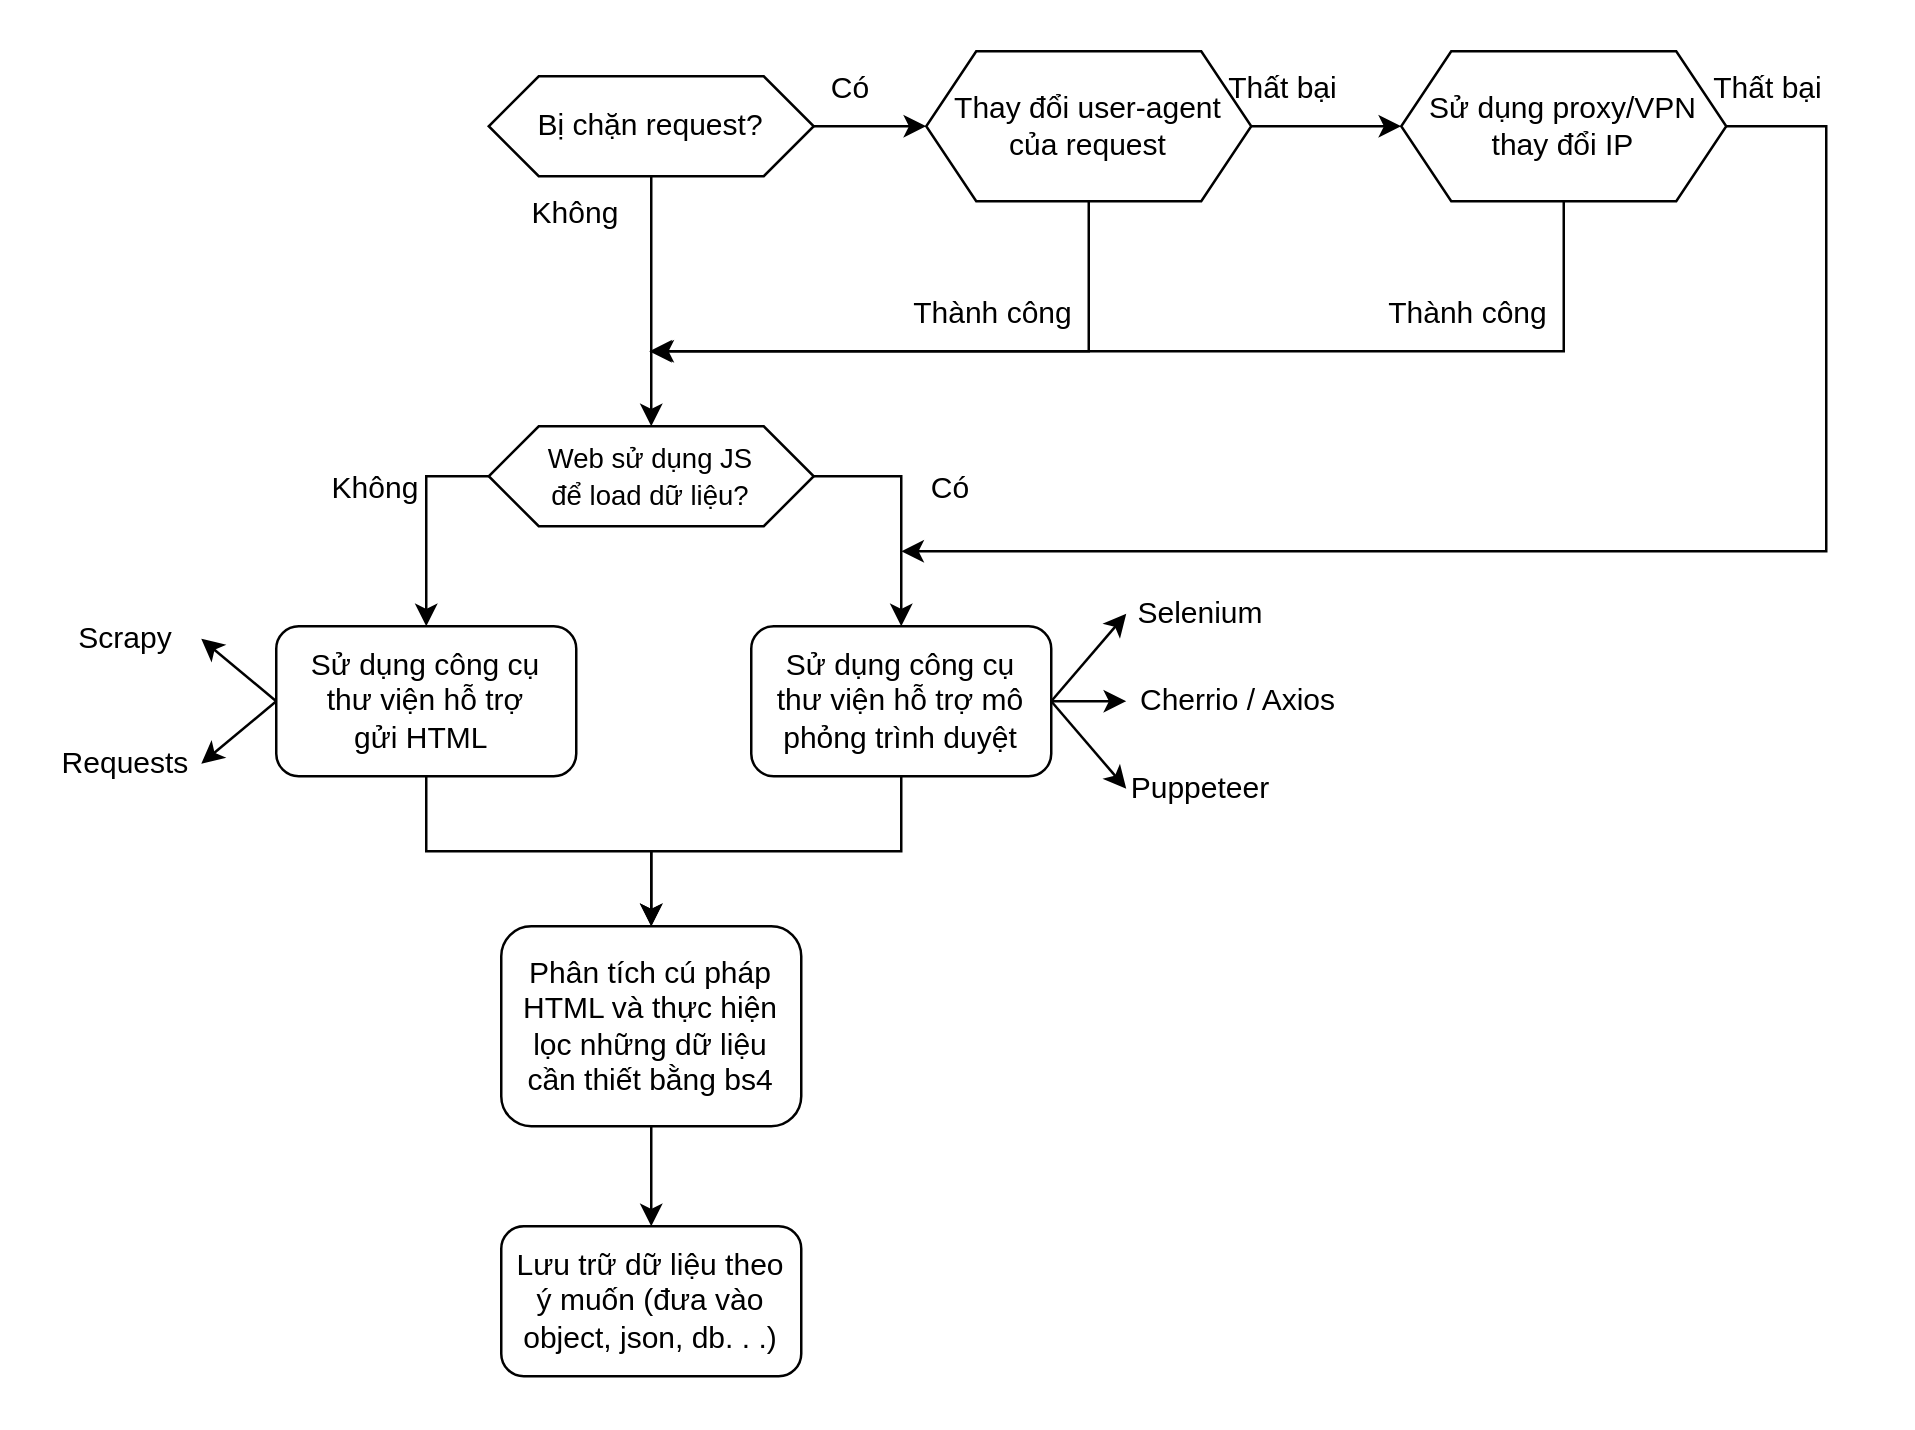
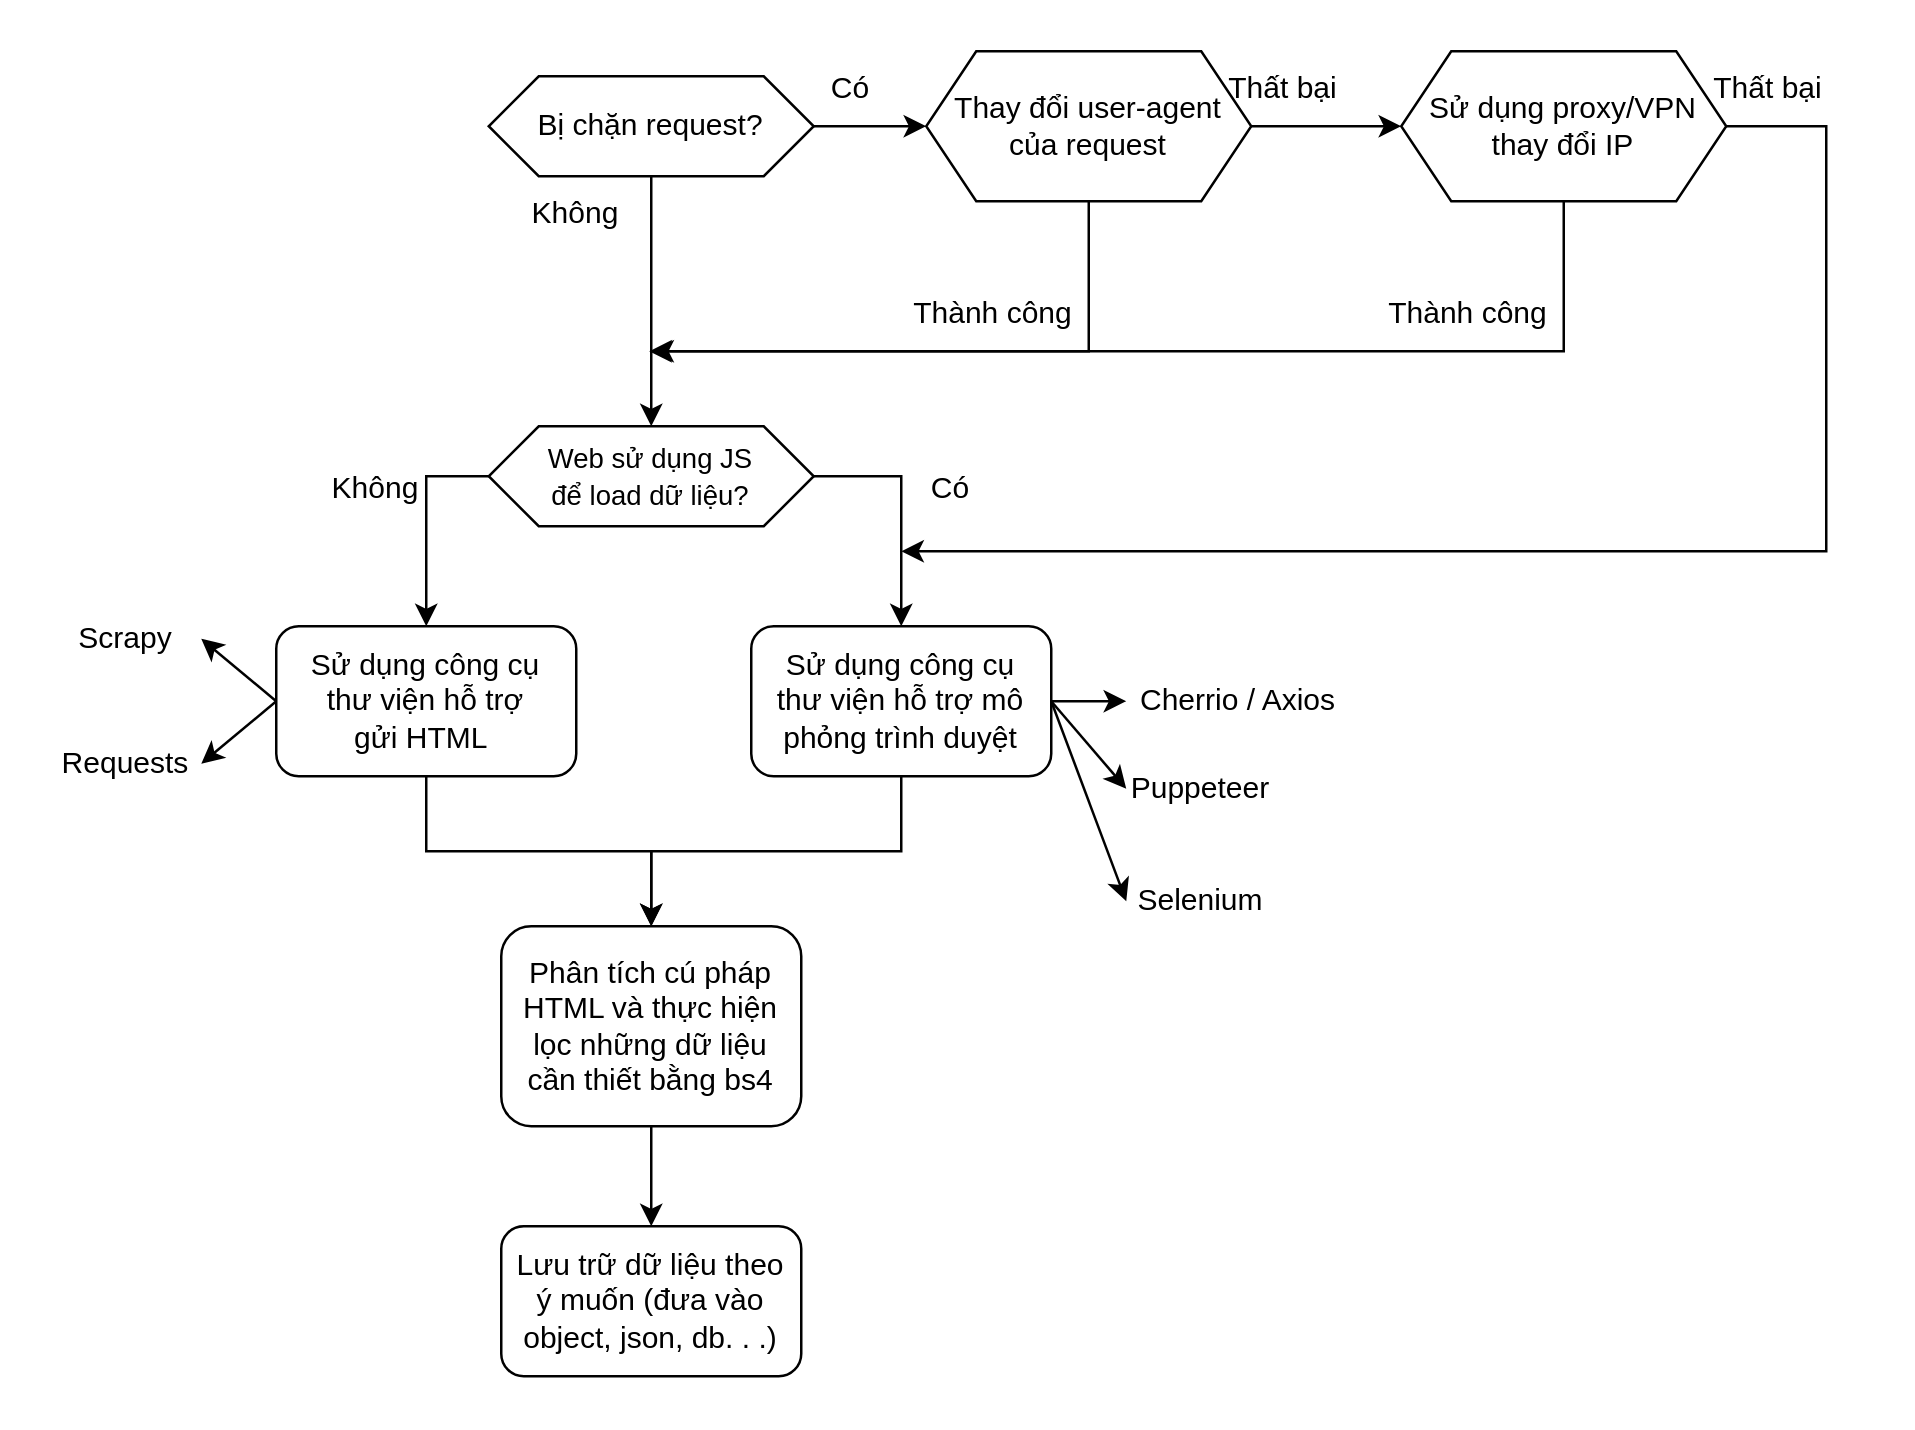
node "Selenium": moved (1201, 614) -> (1201, 901)
